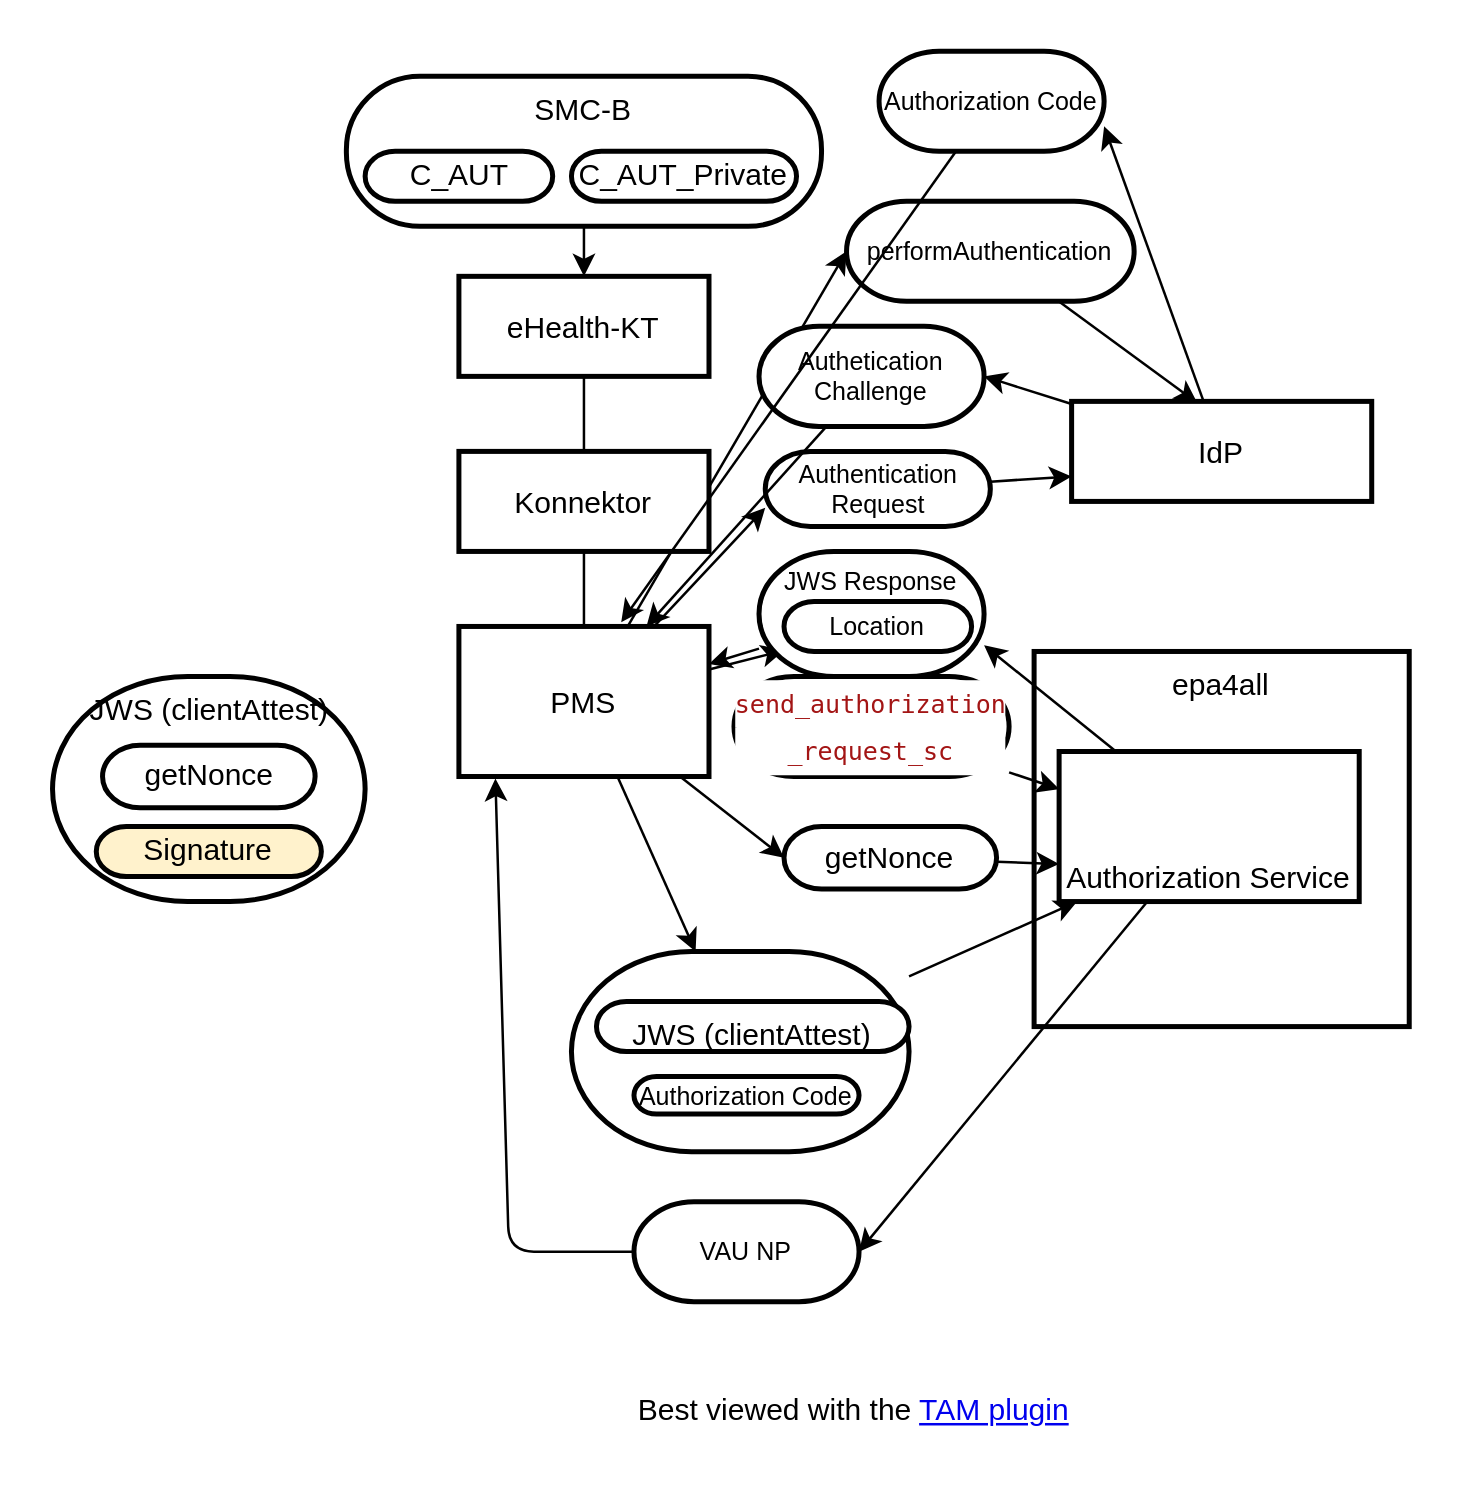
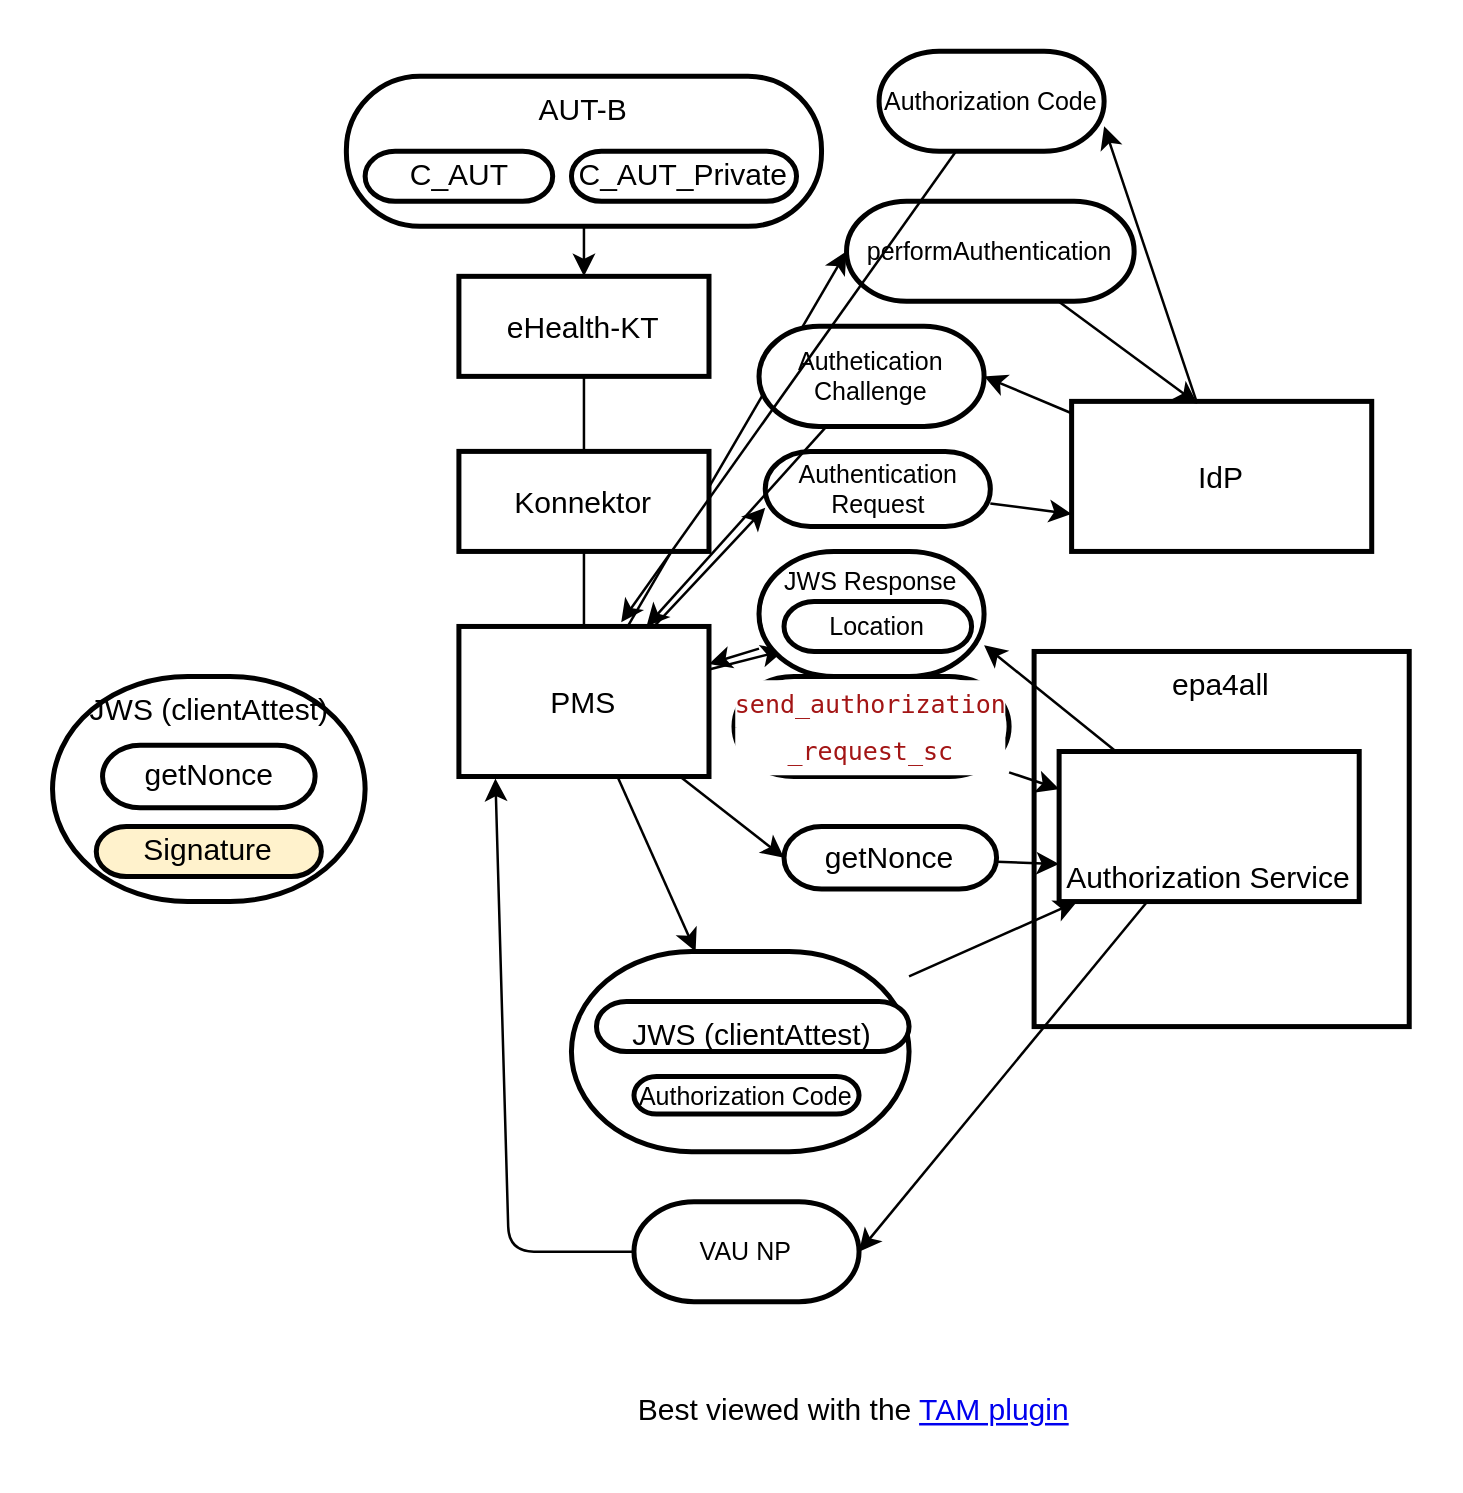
node "SMC-B": label "SMC-B" -> "AUT-B"
node "IdP": size 300x100 -> 300x150
